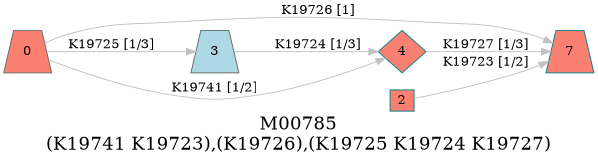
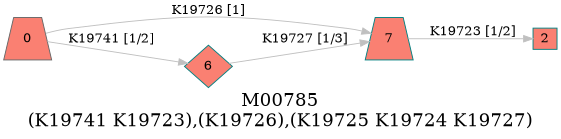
node "3": removed
node "4": label "4" -> "6"
edge "2" -> "7": reversed
